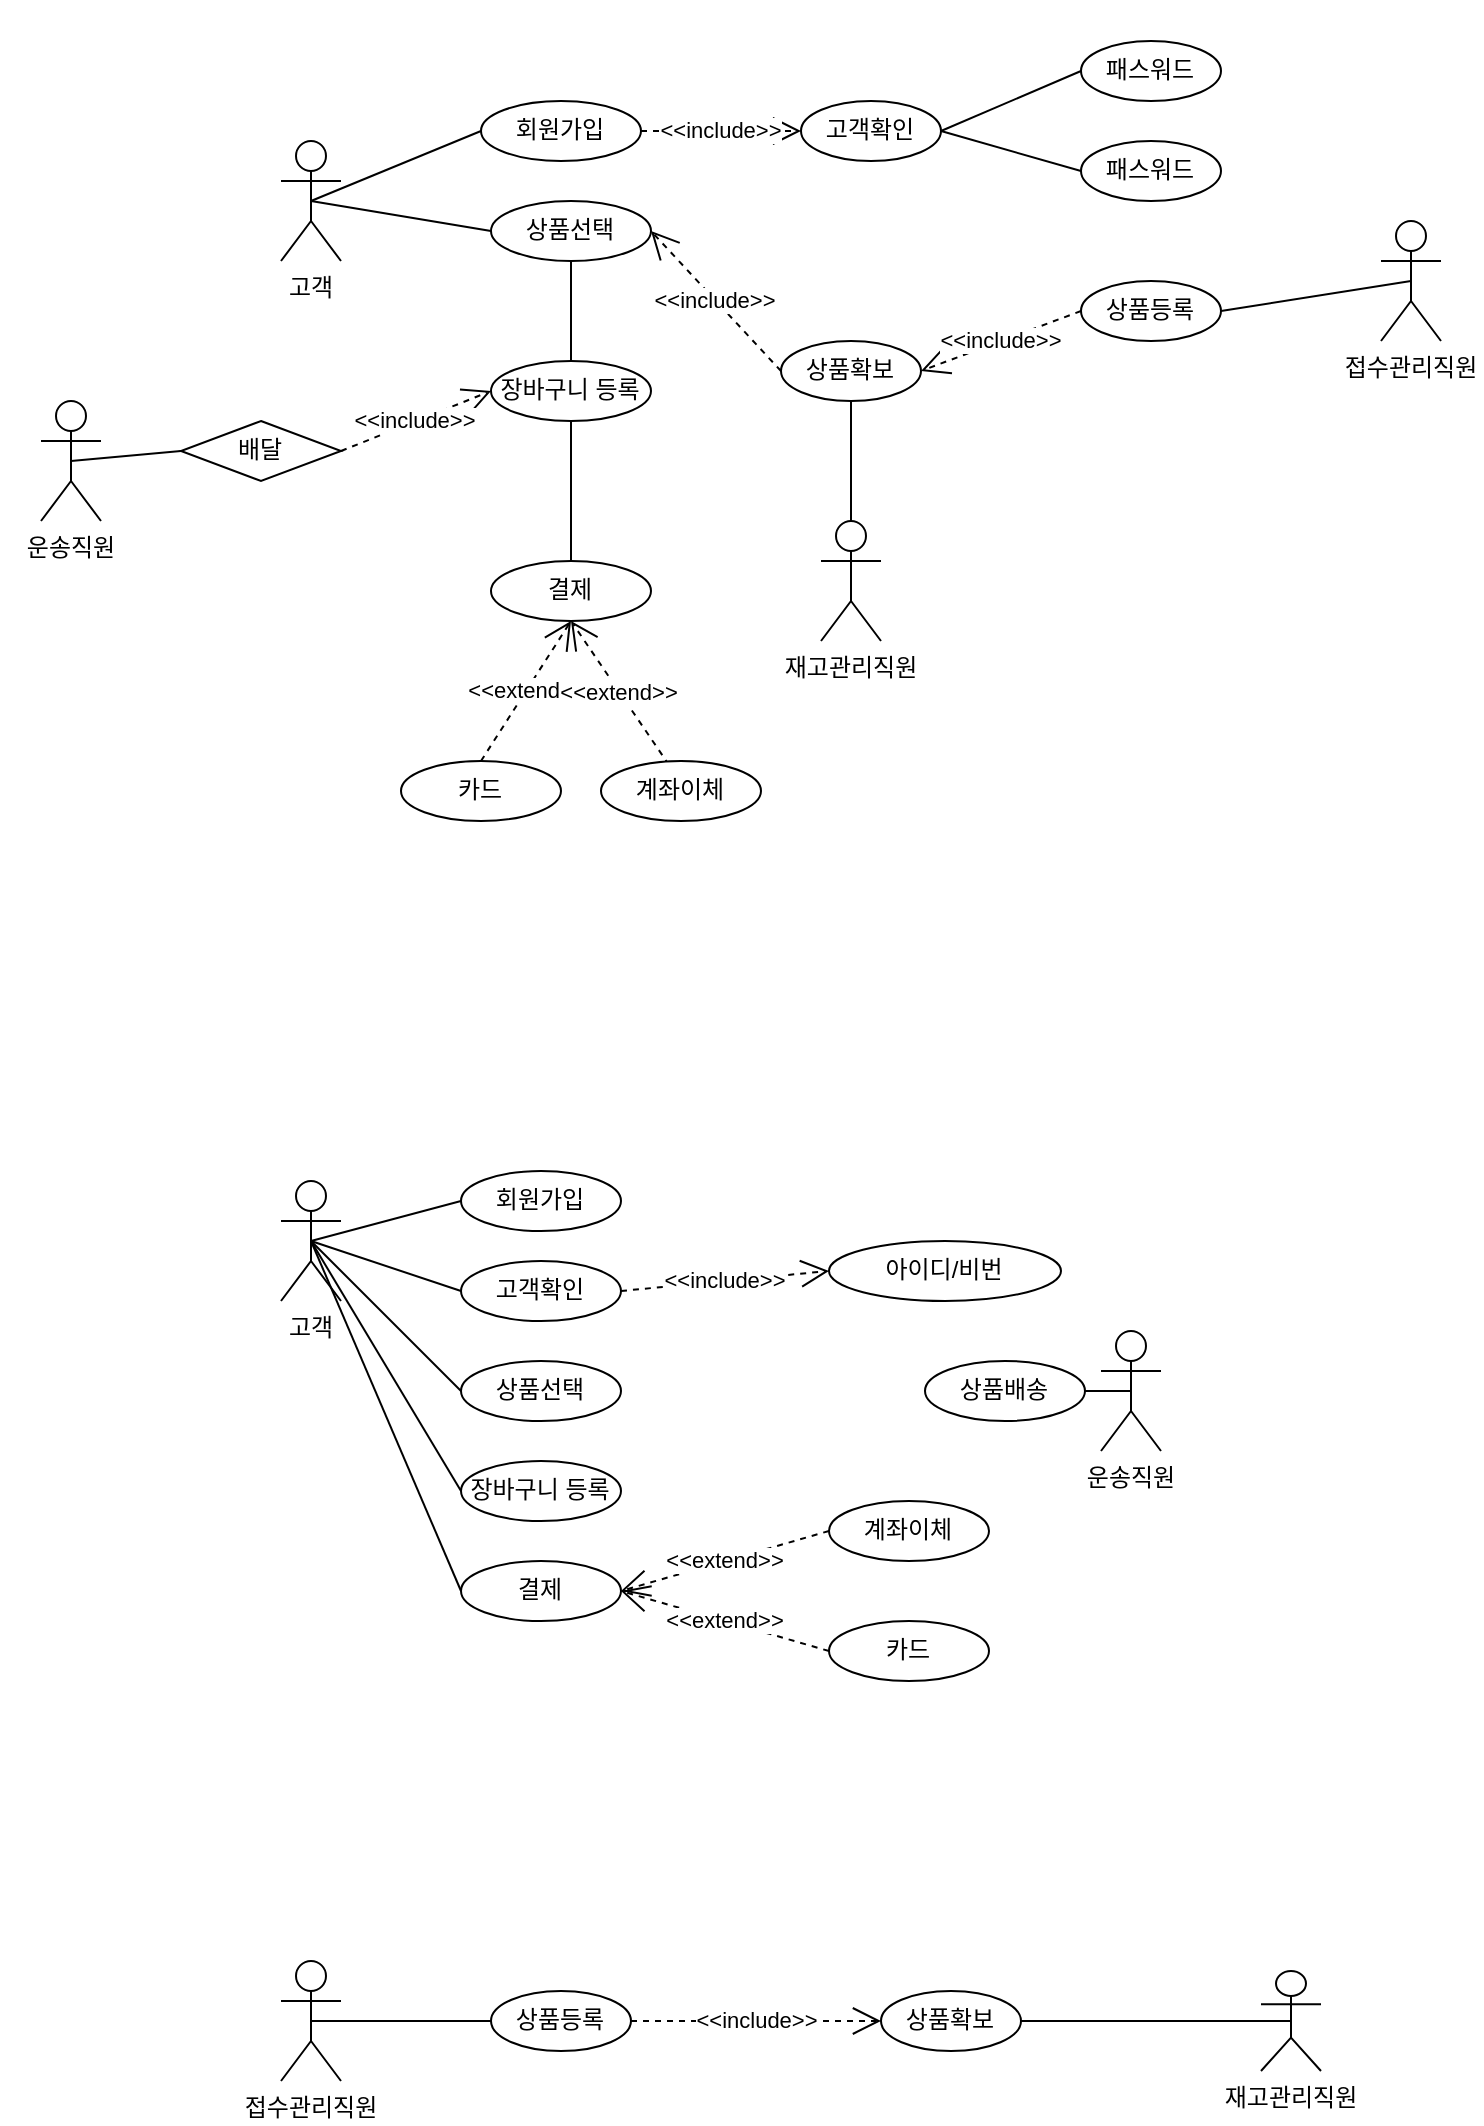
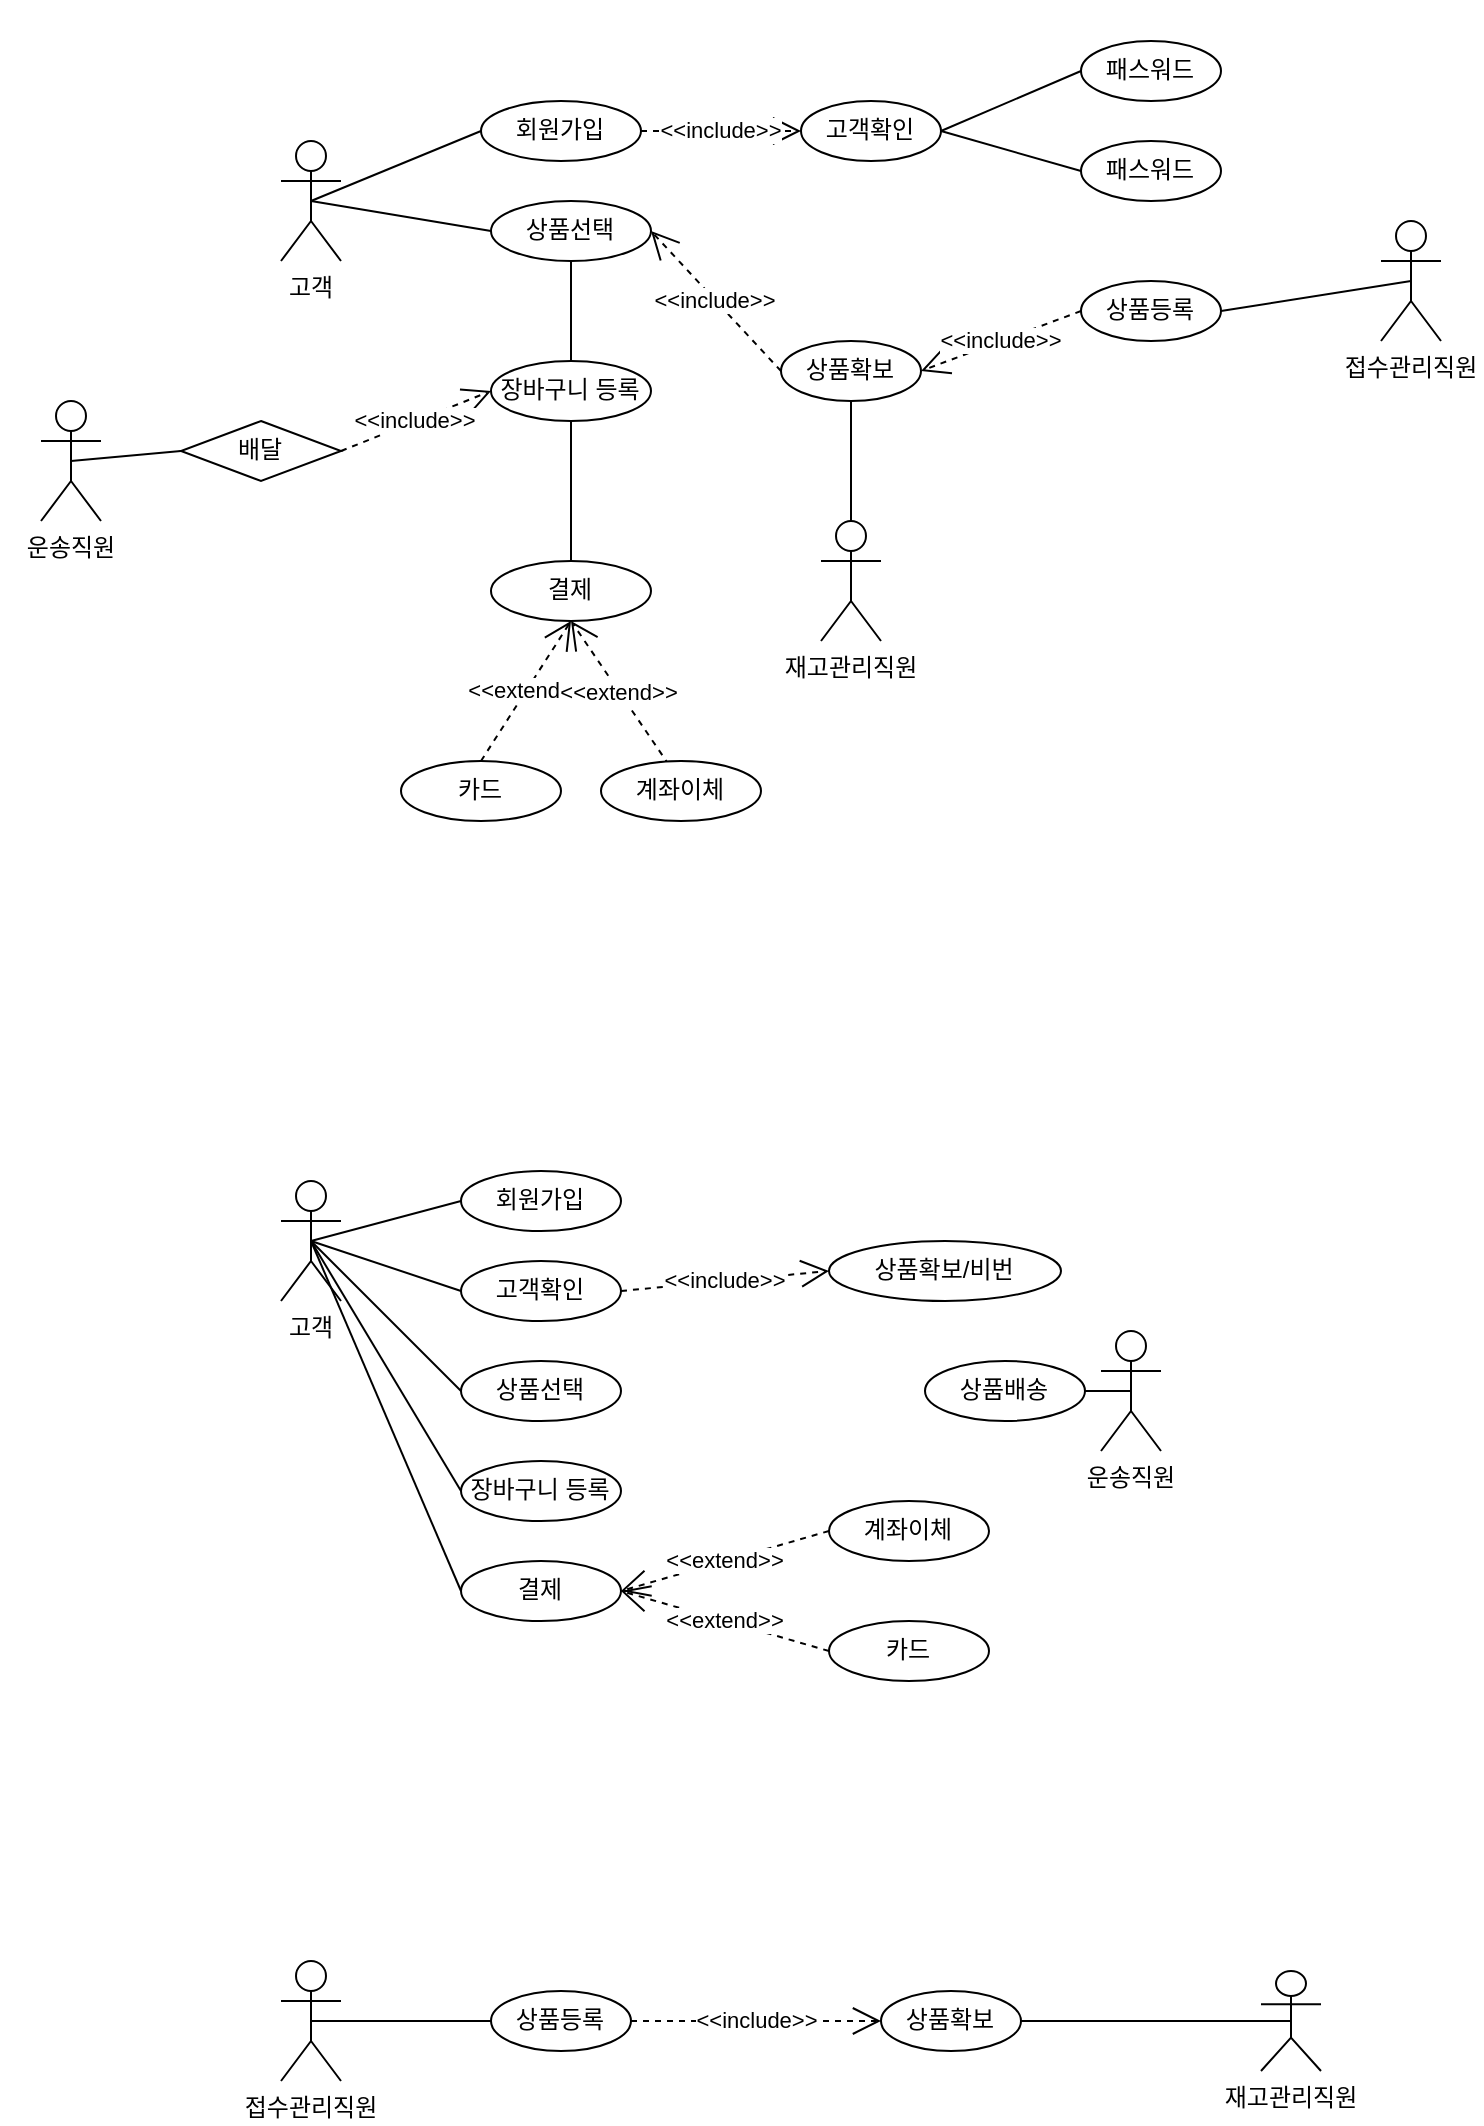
node "아이디/비번": label "아이디/비번" -> "상품확보/비번"
